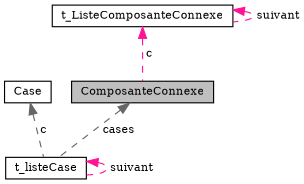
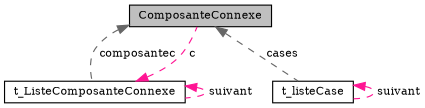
edge "t_ListeComposanteConnexe" -> "ComposanteConnexe": added, label "composantec"
node "Case": removed
